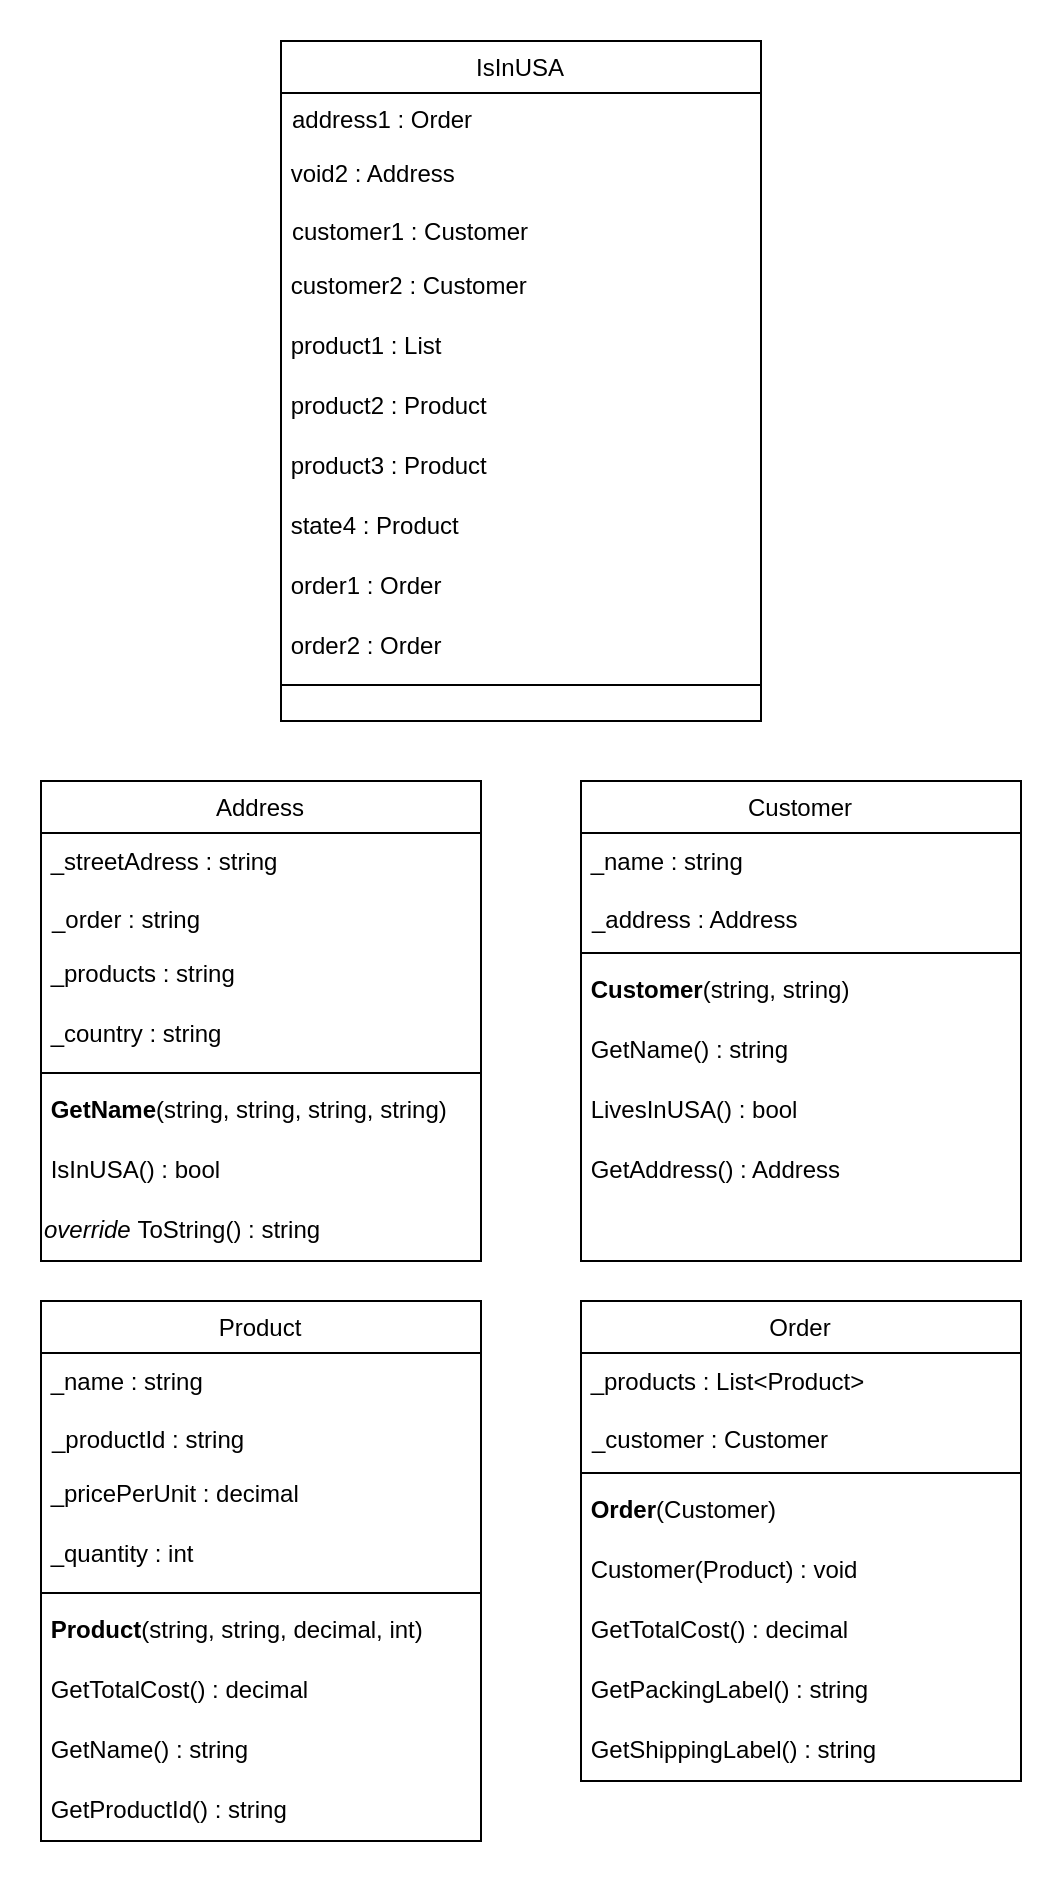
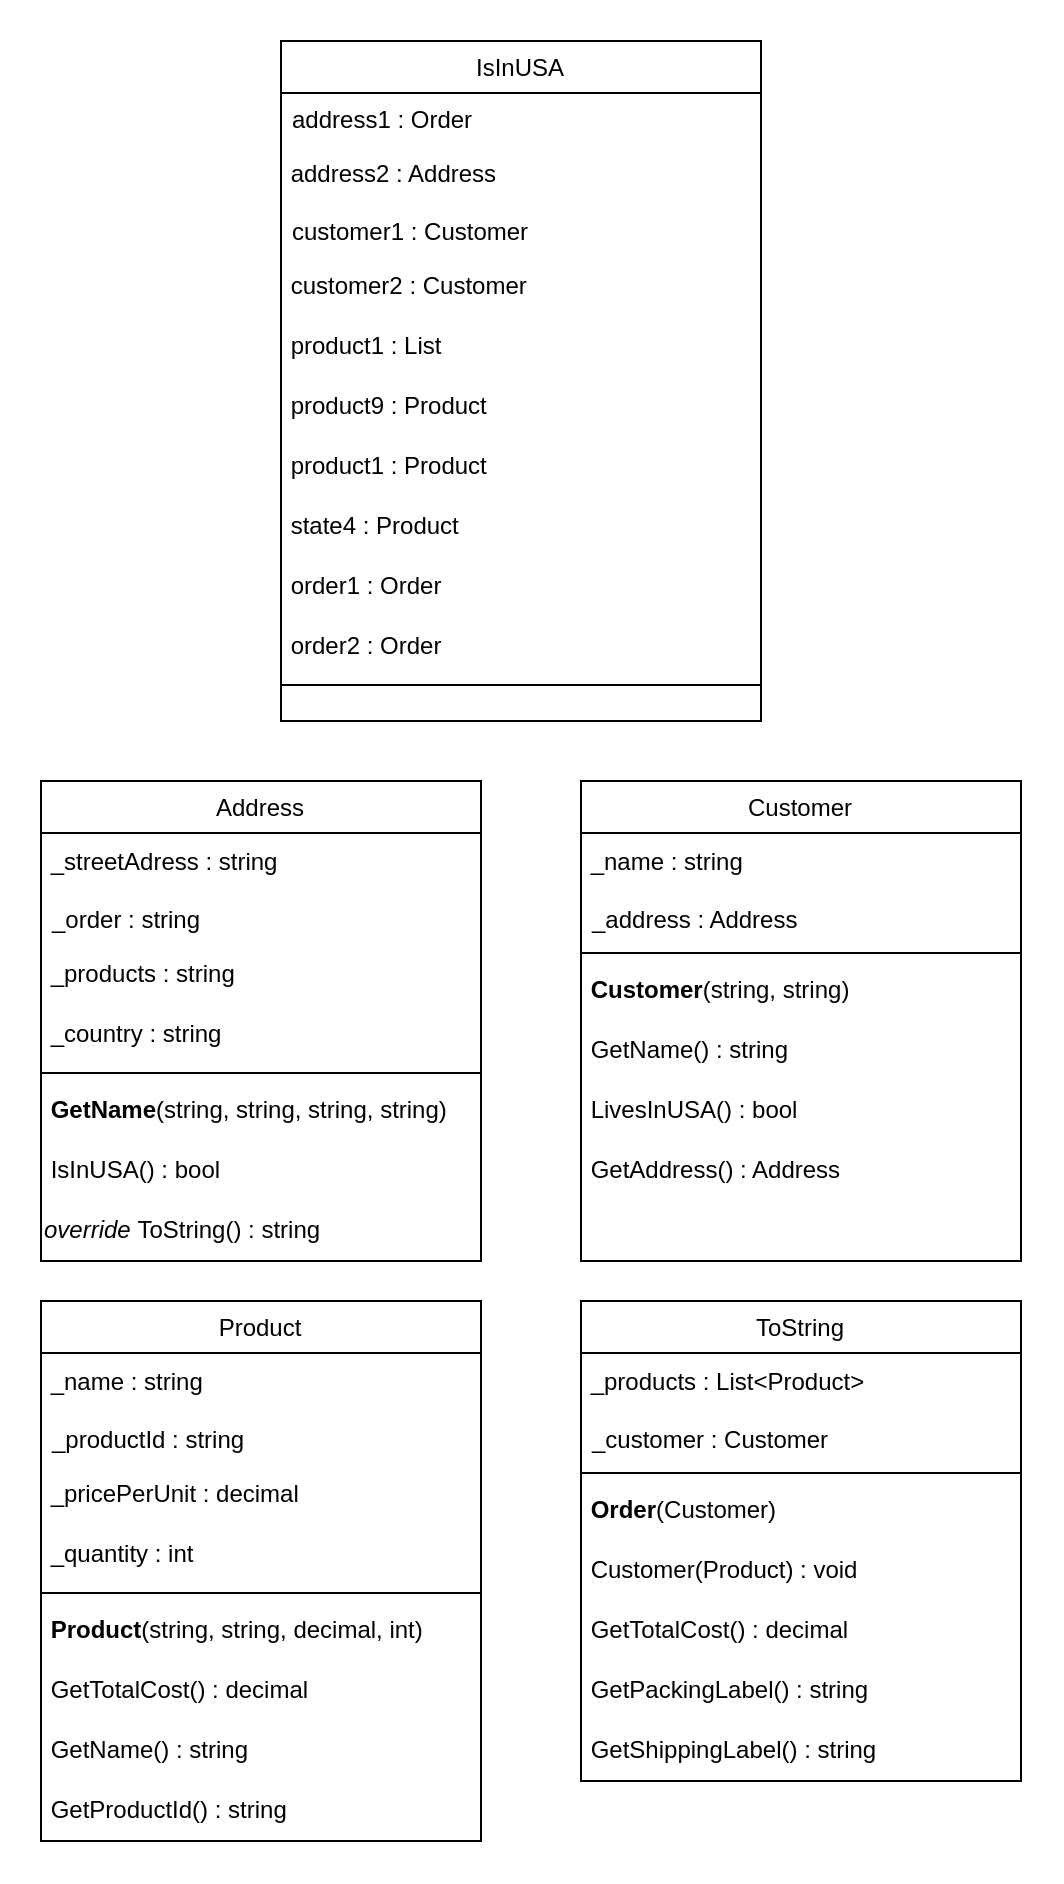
node "void2 : Address": label "void2 : Address" -> "address2 : Address"
node "product2 : Product": label "product2 : Product" -> "product9 : Product"
node "product3 : Product": label "product3 : Product" -> "product1 : Product"
node "Order": label "Order" -> "ToString"
